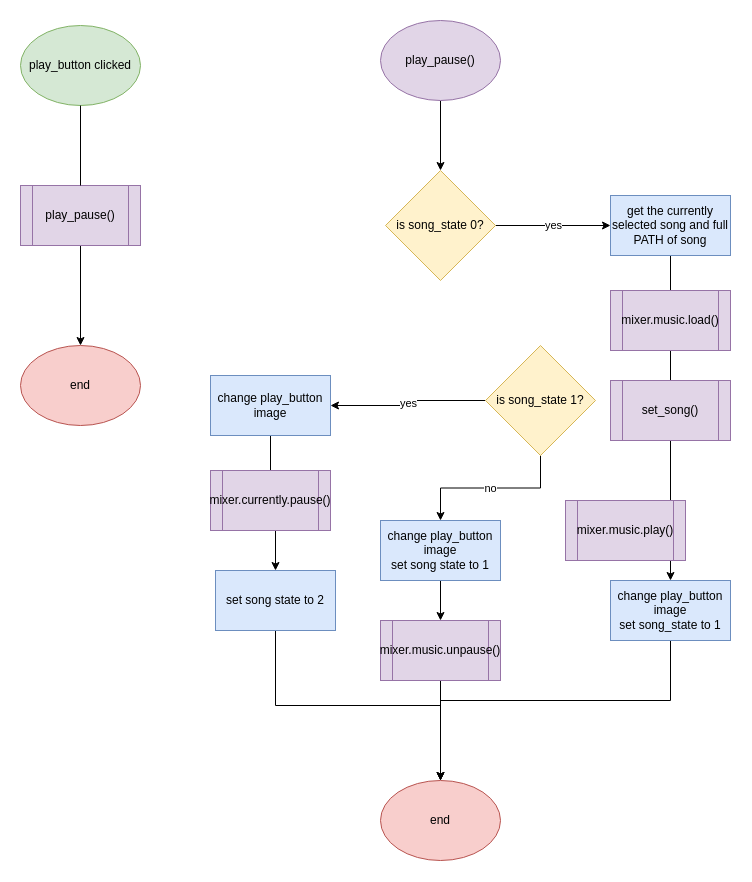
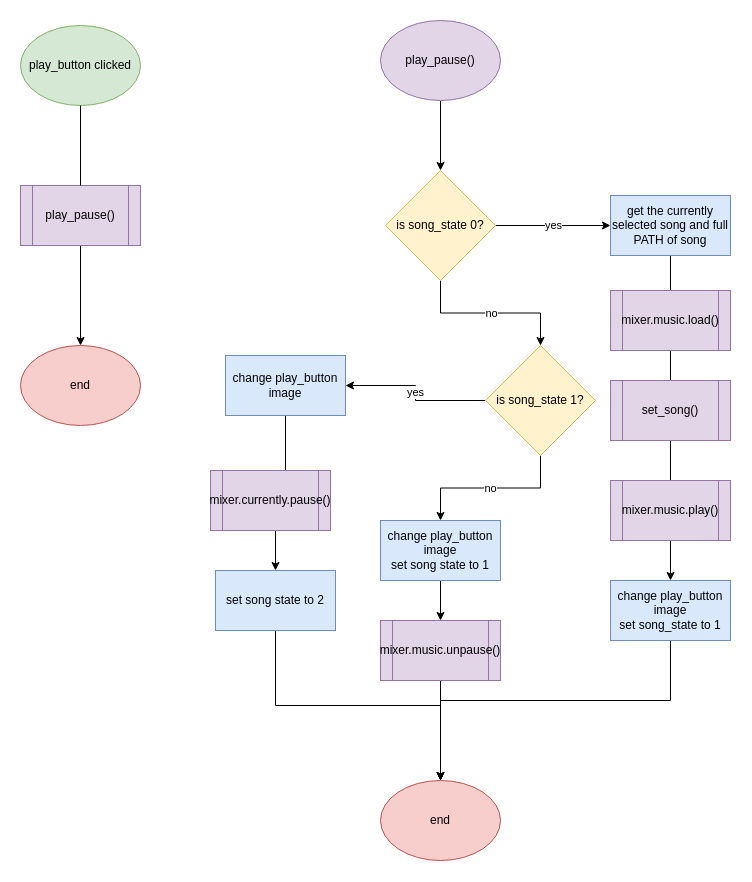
edge "is song_state 0?" -> "is song_state 1?": added, label "no"
node "change play_button image": moved (271, 406) -> (286, 386)
node "mixer.music.play()": moved (626, 531) -> (671, 511)
